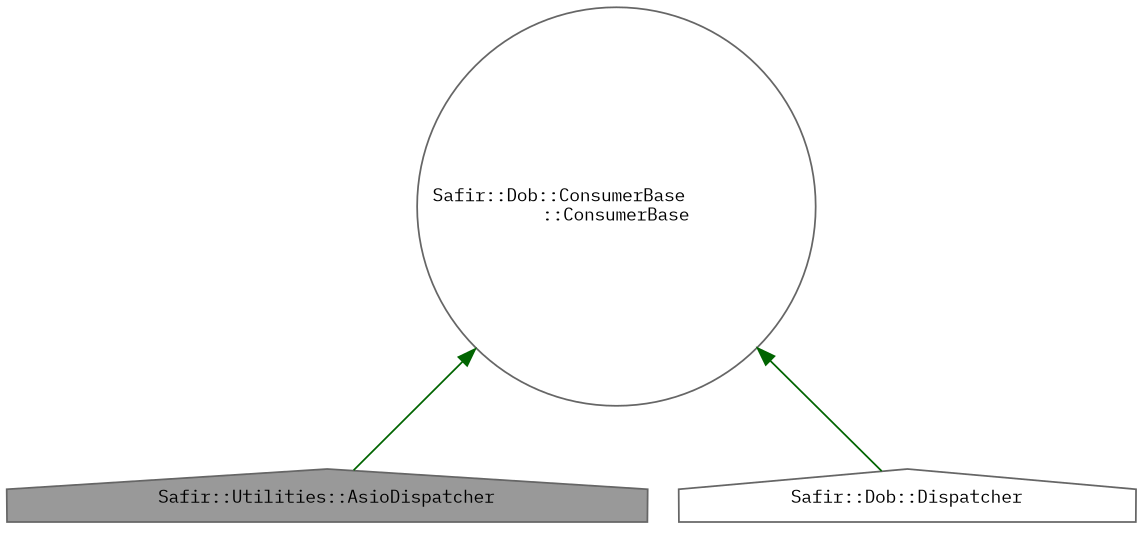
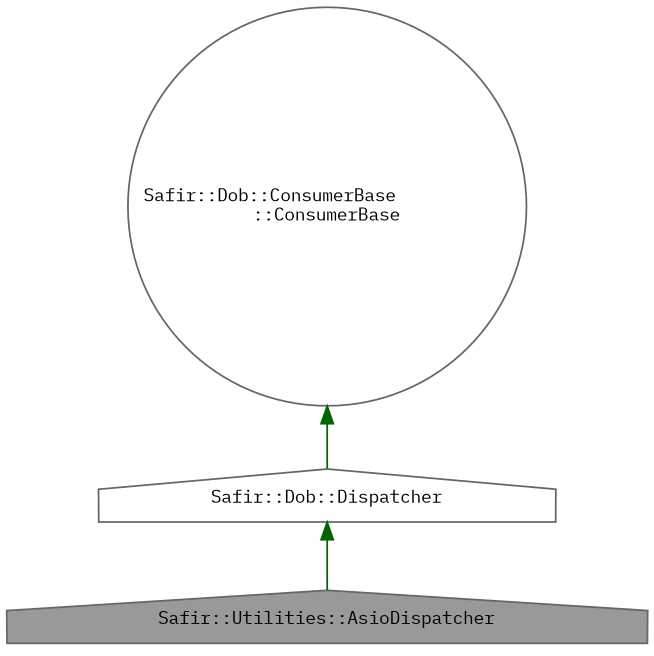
edge "Safir::Utilities::AsioDispatcher" -> "Safir::Dob::ConsumerBase ::ConsumerBase": now "Safir::Utilities::AsioDispatcher" -> "Safir::Dob::Dispatcher"
